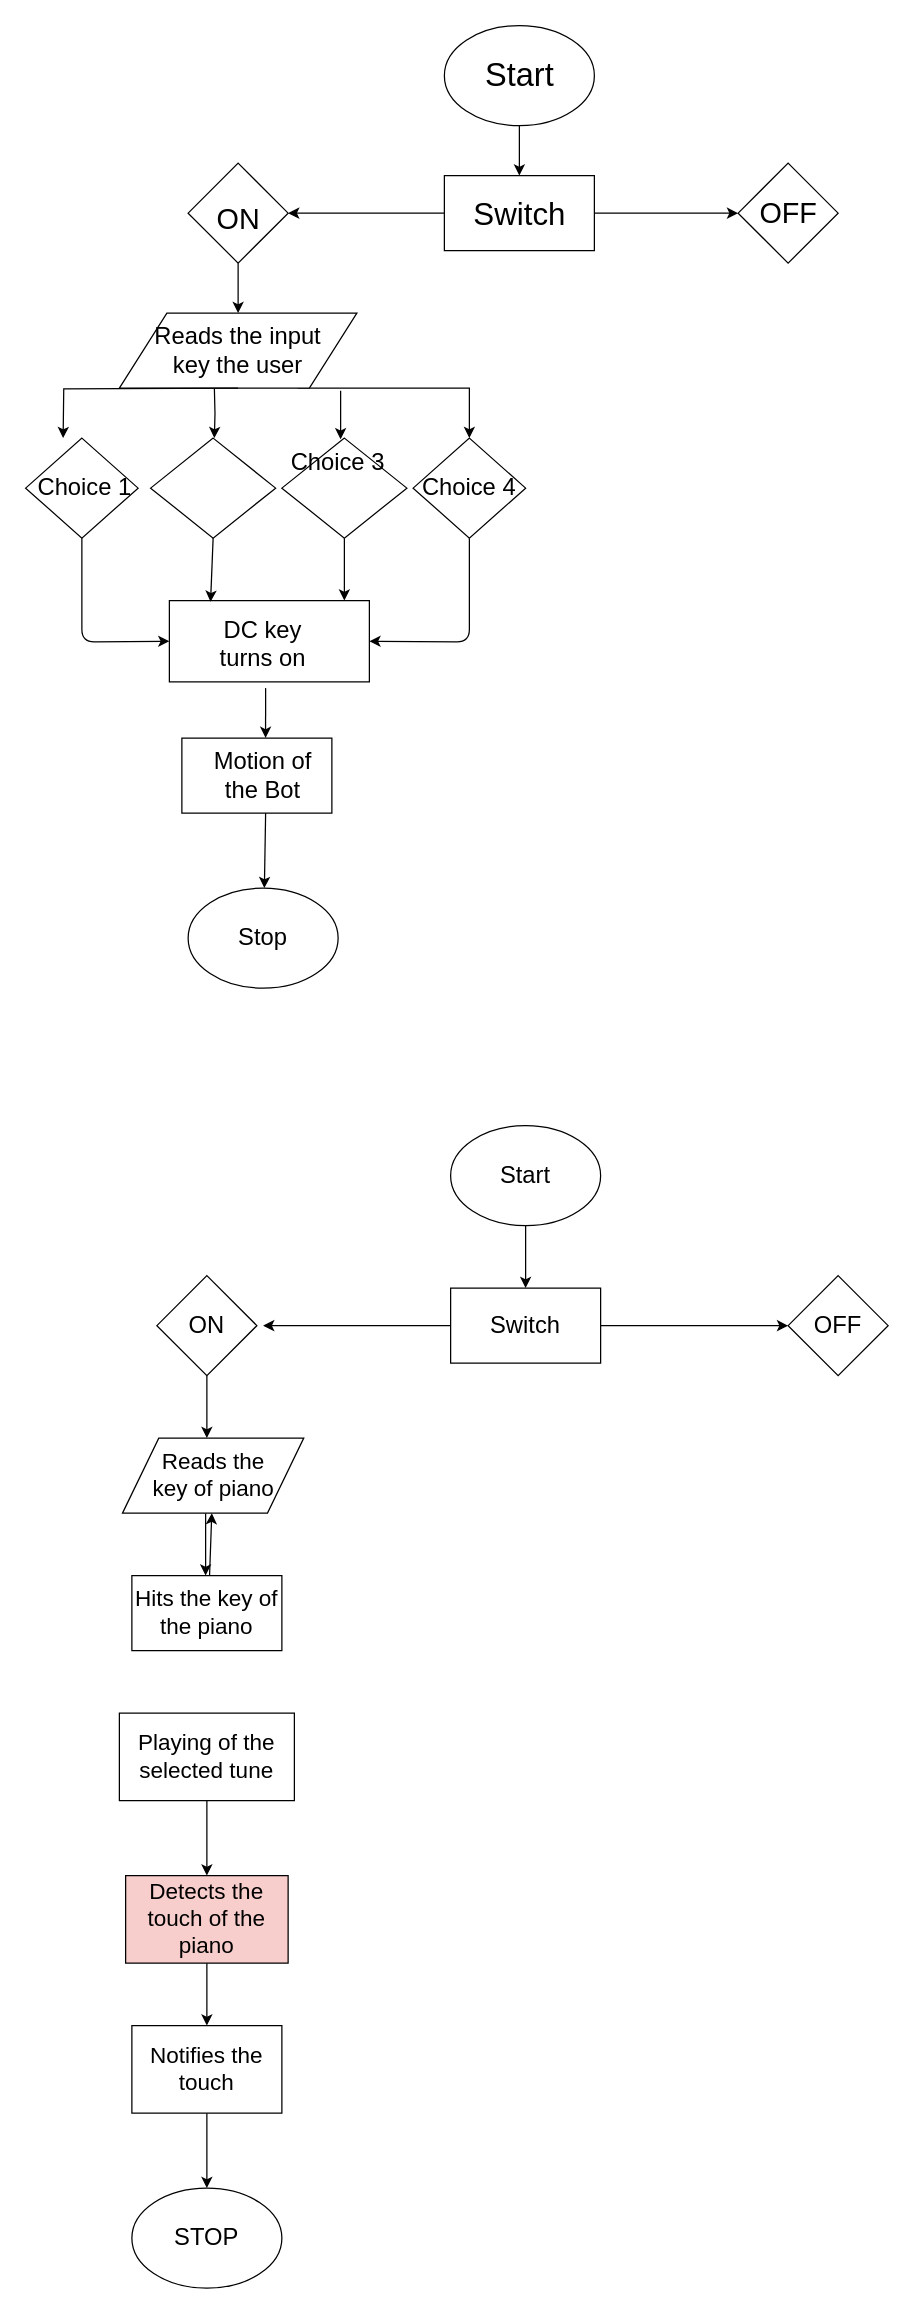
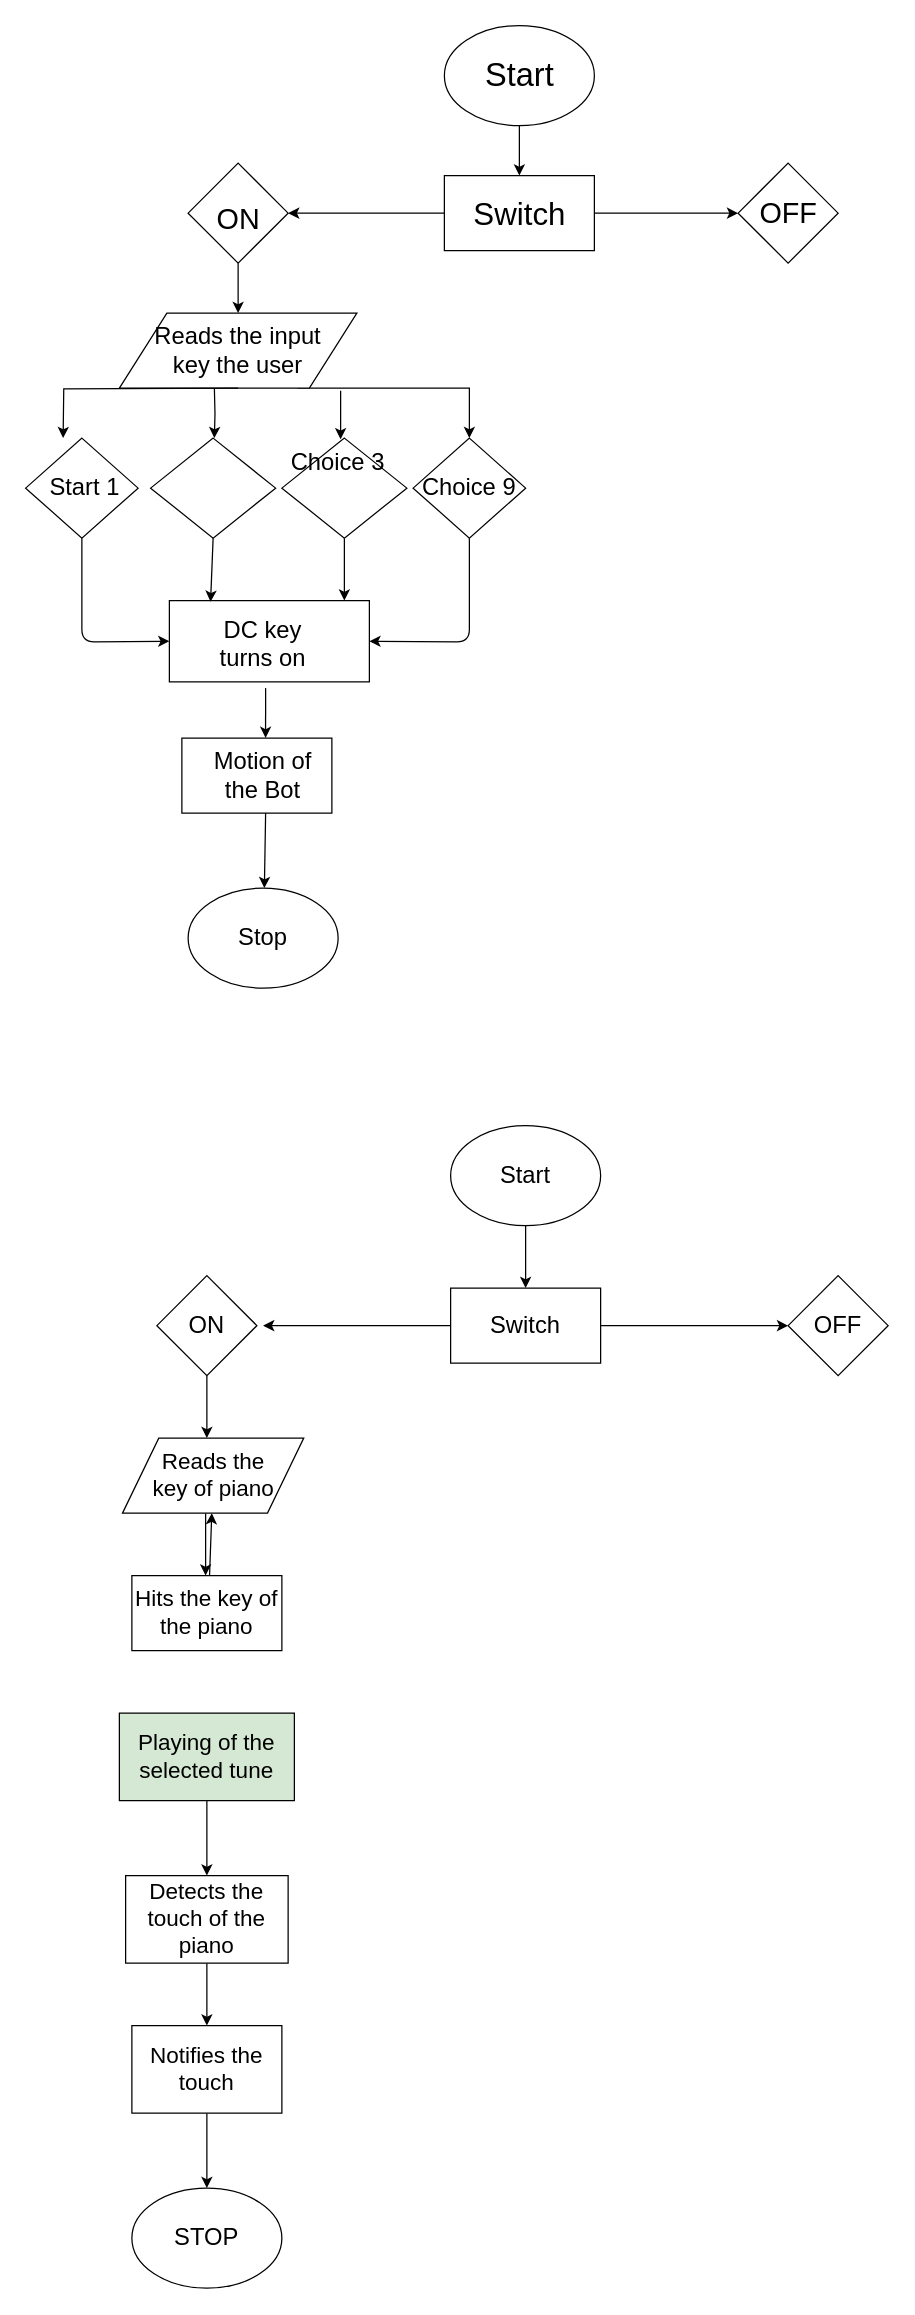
node "Choice 1": label "Choice 1" -> "Start 1"
node "Choice 4": label "Choice 4" -> "Choice 9"
node "Playing of the selected tune": fillcolor #ffffff -> #d5e8d4
node "Detects the touch of the piano": fillcolor #f8cecc -> #ffffff
